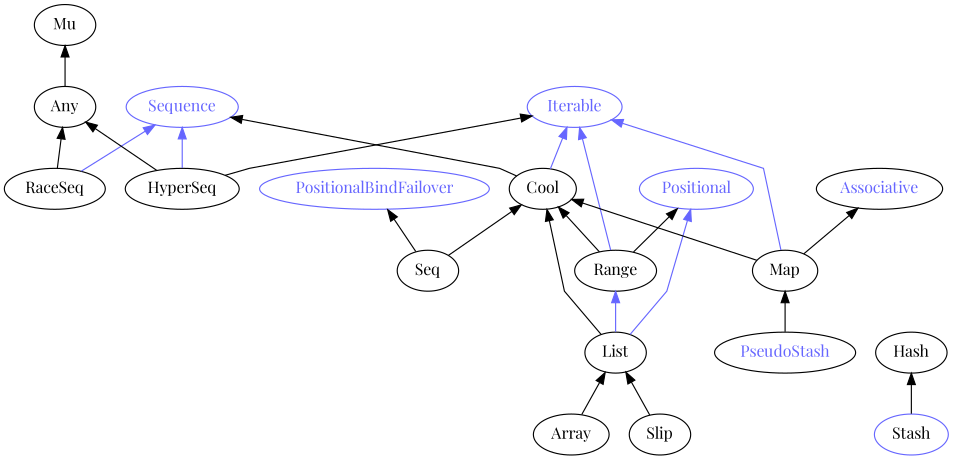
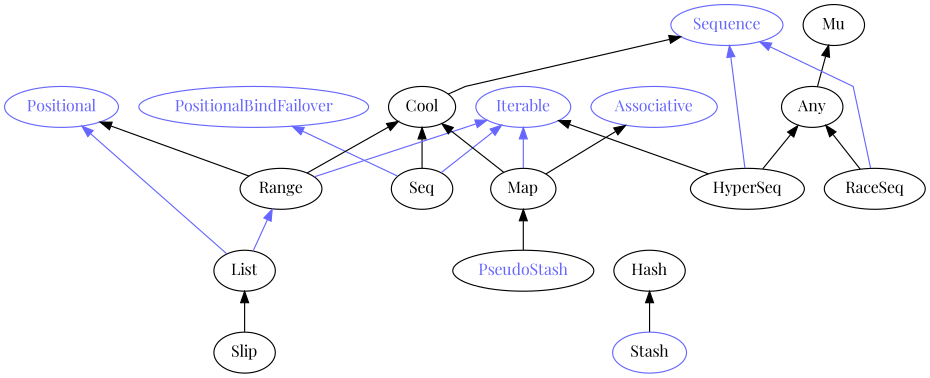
edge "Cool" -> "Iterable": now "Seq" -> "Iterable"
node "Associative": color #000000 -> #6666ff
edge "Seq" -> "PositionalBindFailover": color #000000 -> #6666ff
edge "List" -> "Cool": removed
node "Array": removed
